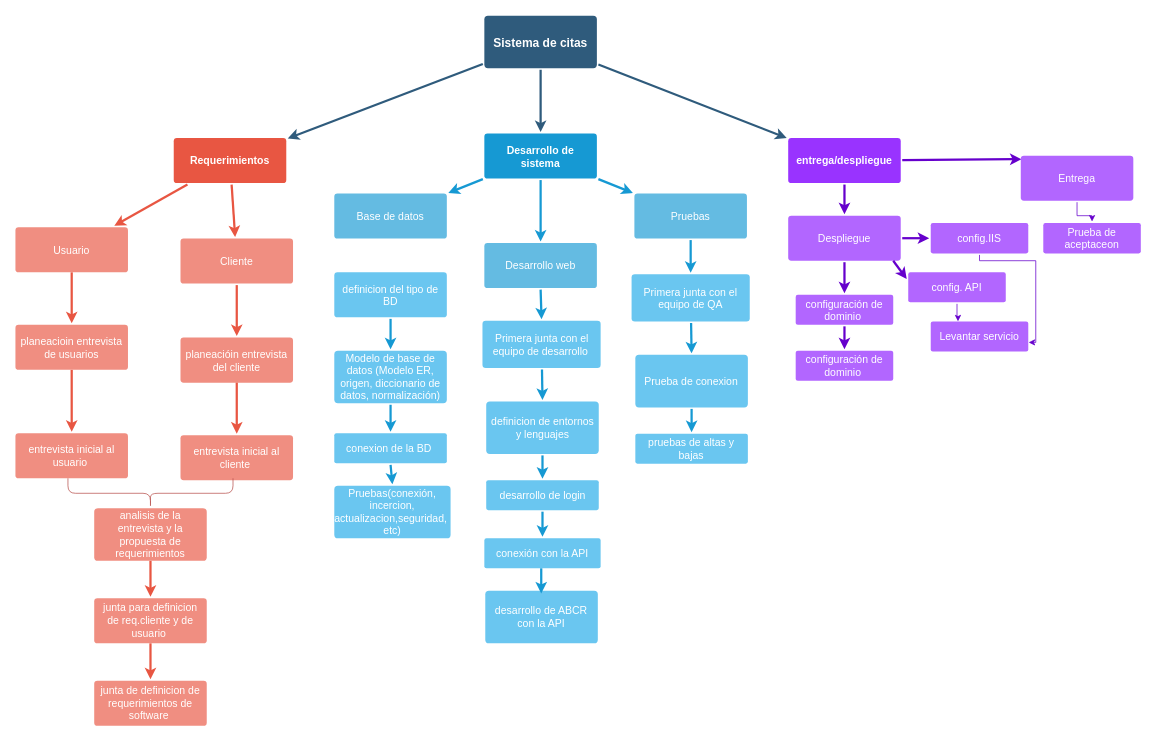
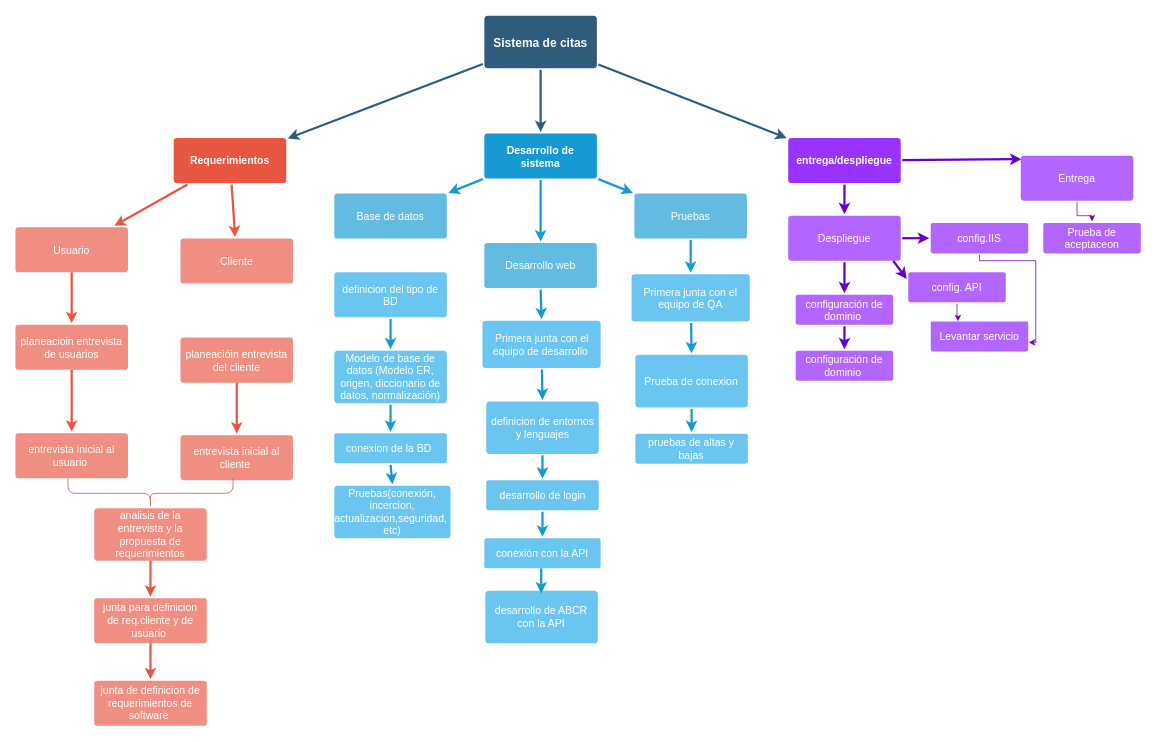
edge "Cliente" -> "planeacióin entrevista del cliente": removed
